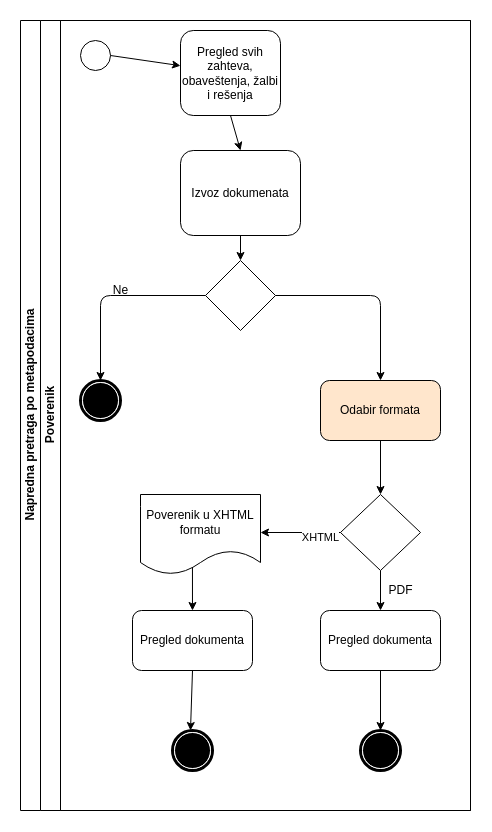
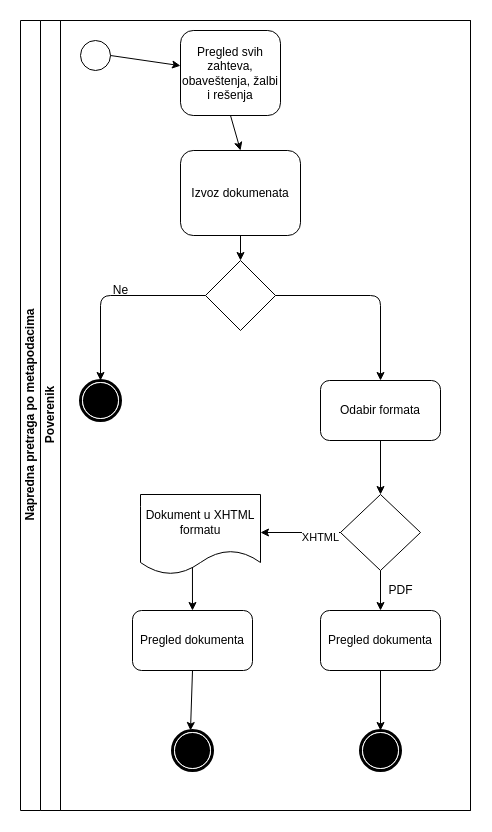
node "Odabir formata": fillcolor #ffe6cc -> #ffffff
node "Poverenik u XHTML formatu": label "Poverenik u XHTML formatu" -> "Dokument u XHTML formatu"
